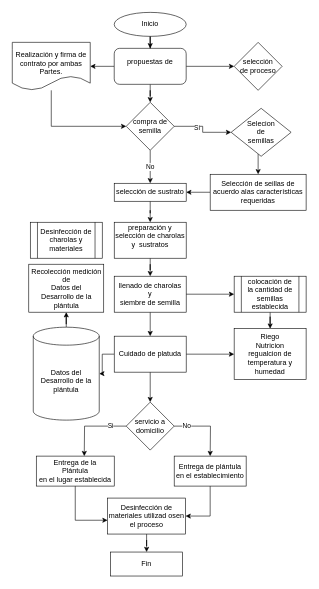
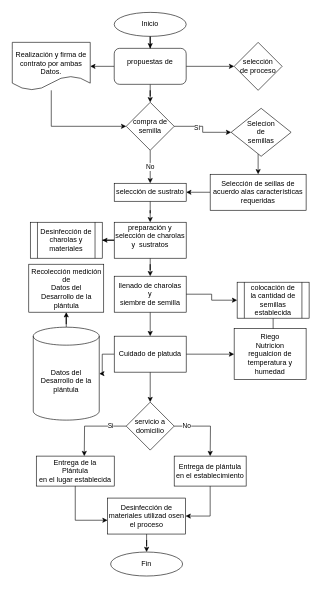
node "Realización y firma de contrato por ambas Partes.": label "Realización y firma de contrato por ambas Partes." -> "Realización y firma de contrato por ambas Datos."
edge "preparación y selección de charolas y sustratos" -> "Desinfección de charolas y materiales": added
node "colocación de la cantidad de semillas establecida": moved (270, 294) -> (273, 300)
node "Fin": shape rectangle -> ellipse
